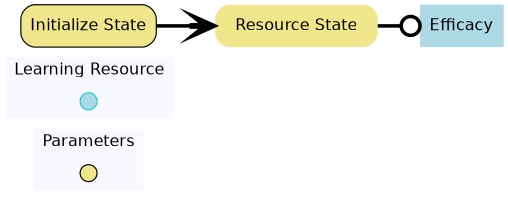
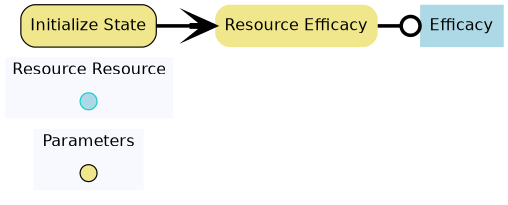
node "Resource State": label "Resource State" -> "Resource Efficacy"
cluster "Learning Resource": label "Learning Resource" -> "Resource Resource"
